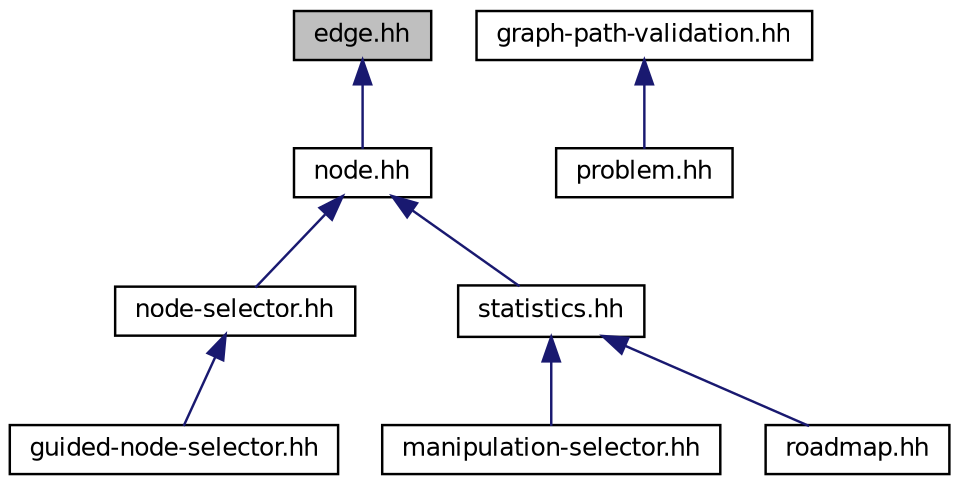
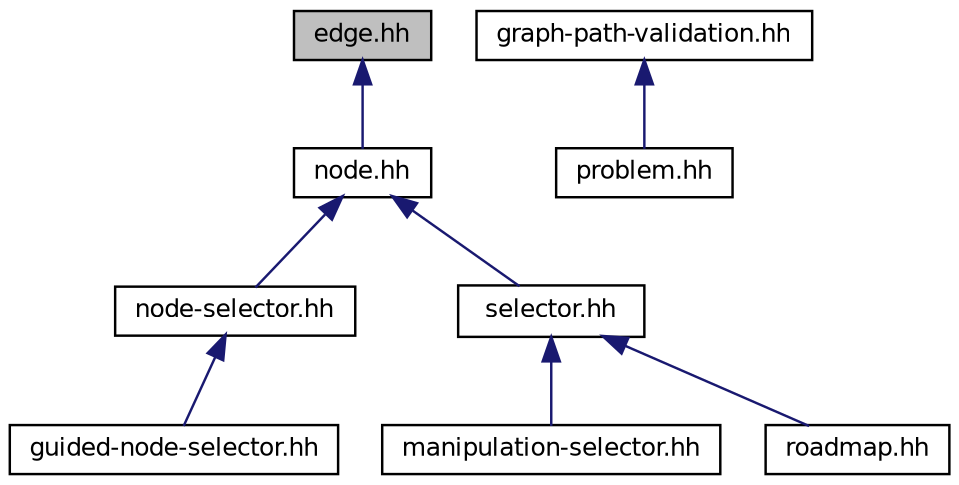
node "statistics.hh": label "statistics.hh" -> "selector.hh"
